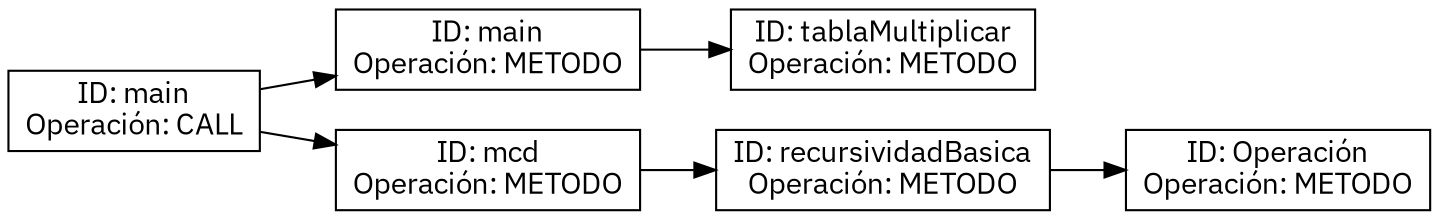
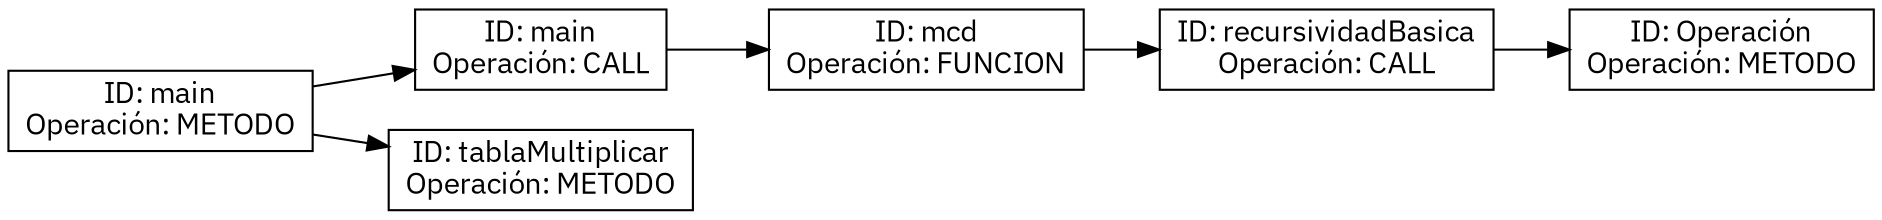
edge "ID: main Operación: CALL" -> "ID: main Operación: METODO": reversed
node "ID: mcd Operación: METODO": label "ID: mcd Operación: METODO" -> "ID: mcd Operación: FUNCION"
node "ID: recursividadBasica Operación: METODO": label "ID: recursividadBasica Operación: METODO" -> "ID: recursividadBasica Operación: CALL"
